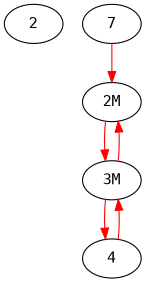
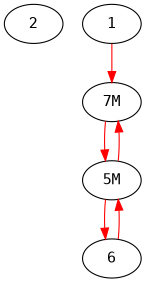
node "7": label "7" -> "1"
node "2M": label "2M" -> "7M"
node "3M": label "3M" -> "5M"
node "4": label "4" -> "6"
